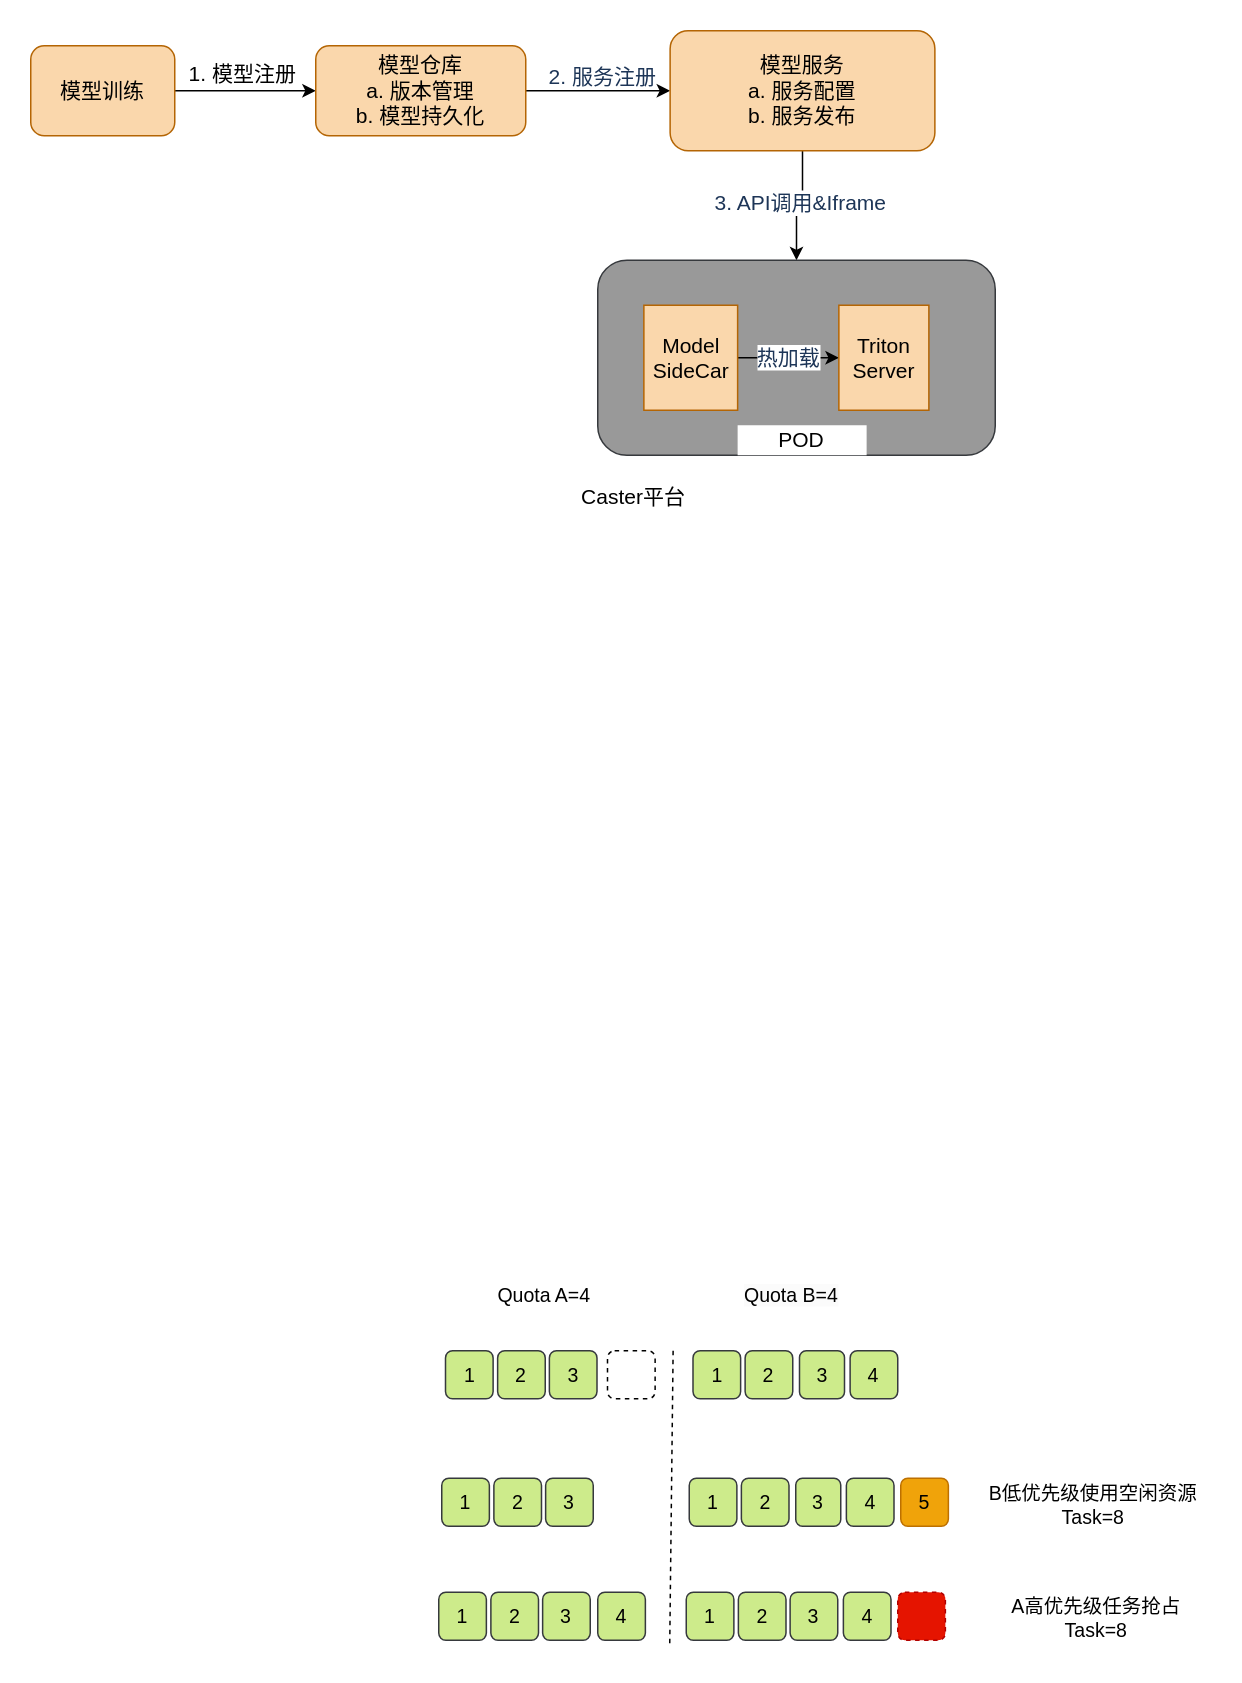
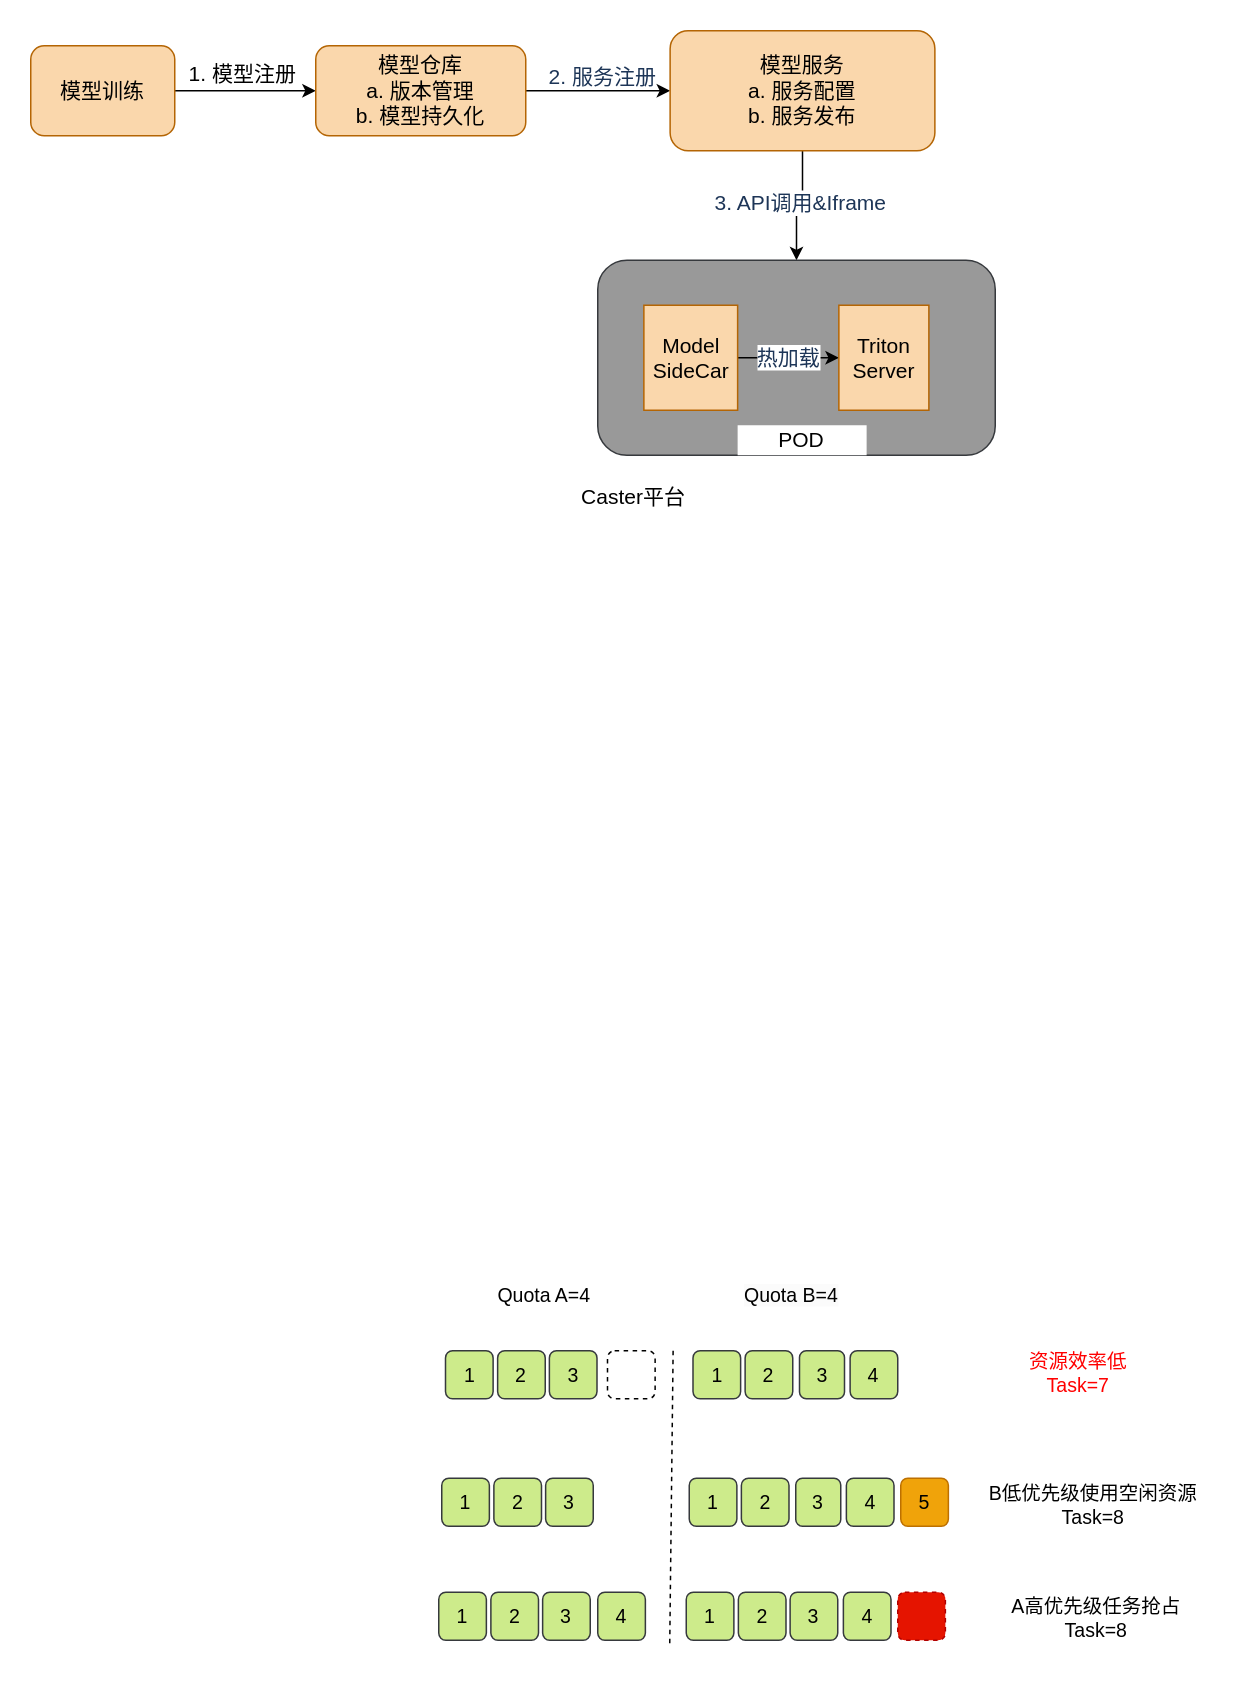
node "资源效率低Task=7": added
